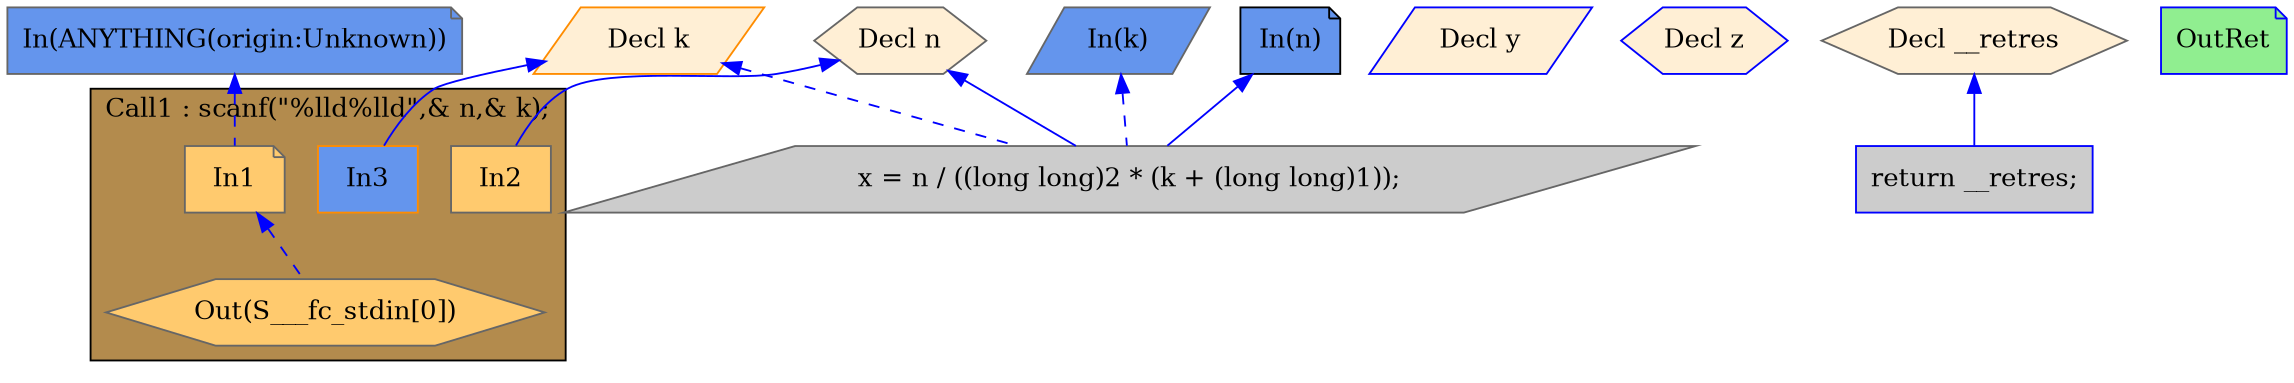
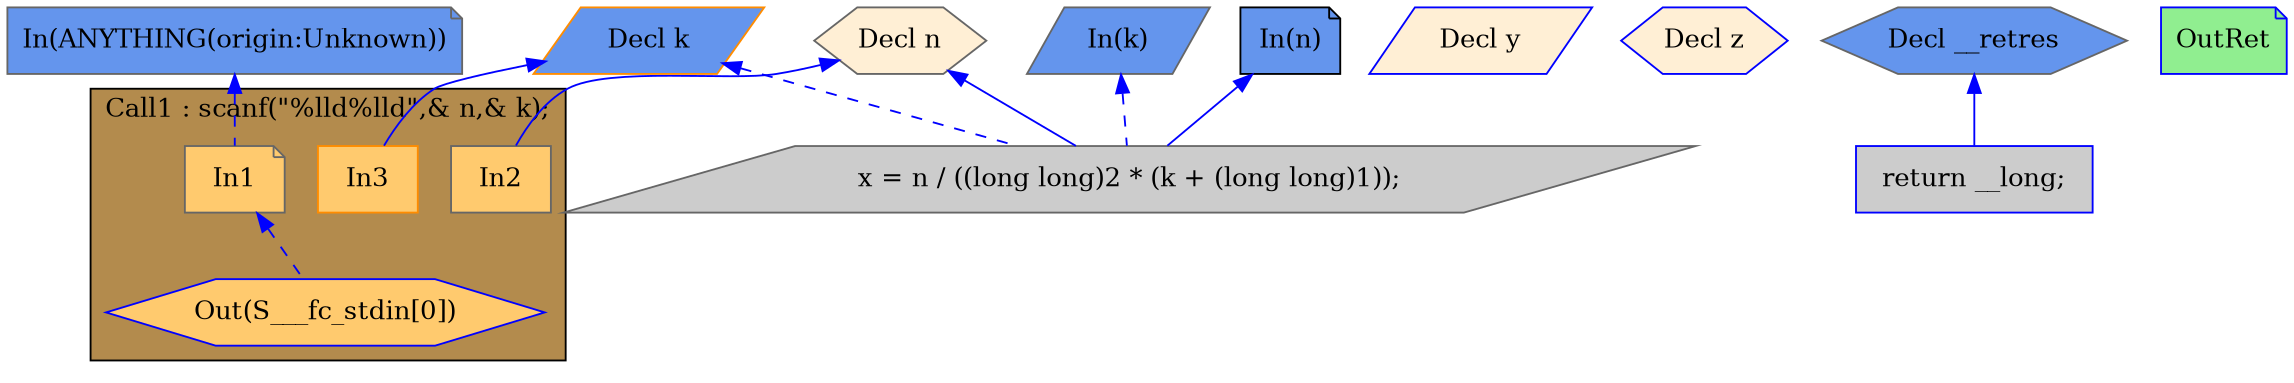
node "Decl k": fillcolor #ffefd5 -> #6495ed
node "Decl __retres": fillcolor #ffefd5 -> #6495ed
node "In3": fillcolor #6495ed -> #ffca6e
node "return __retres;": label "return __retres;" -> "return __long;"
node "Out(S___fc_stdin[0])": color gray40 -> blue
